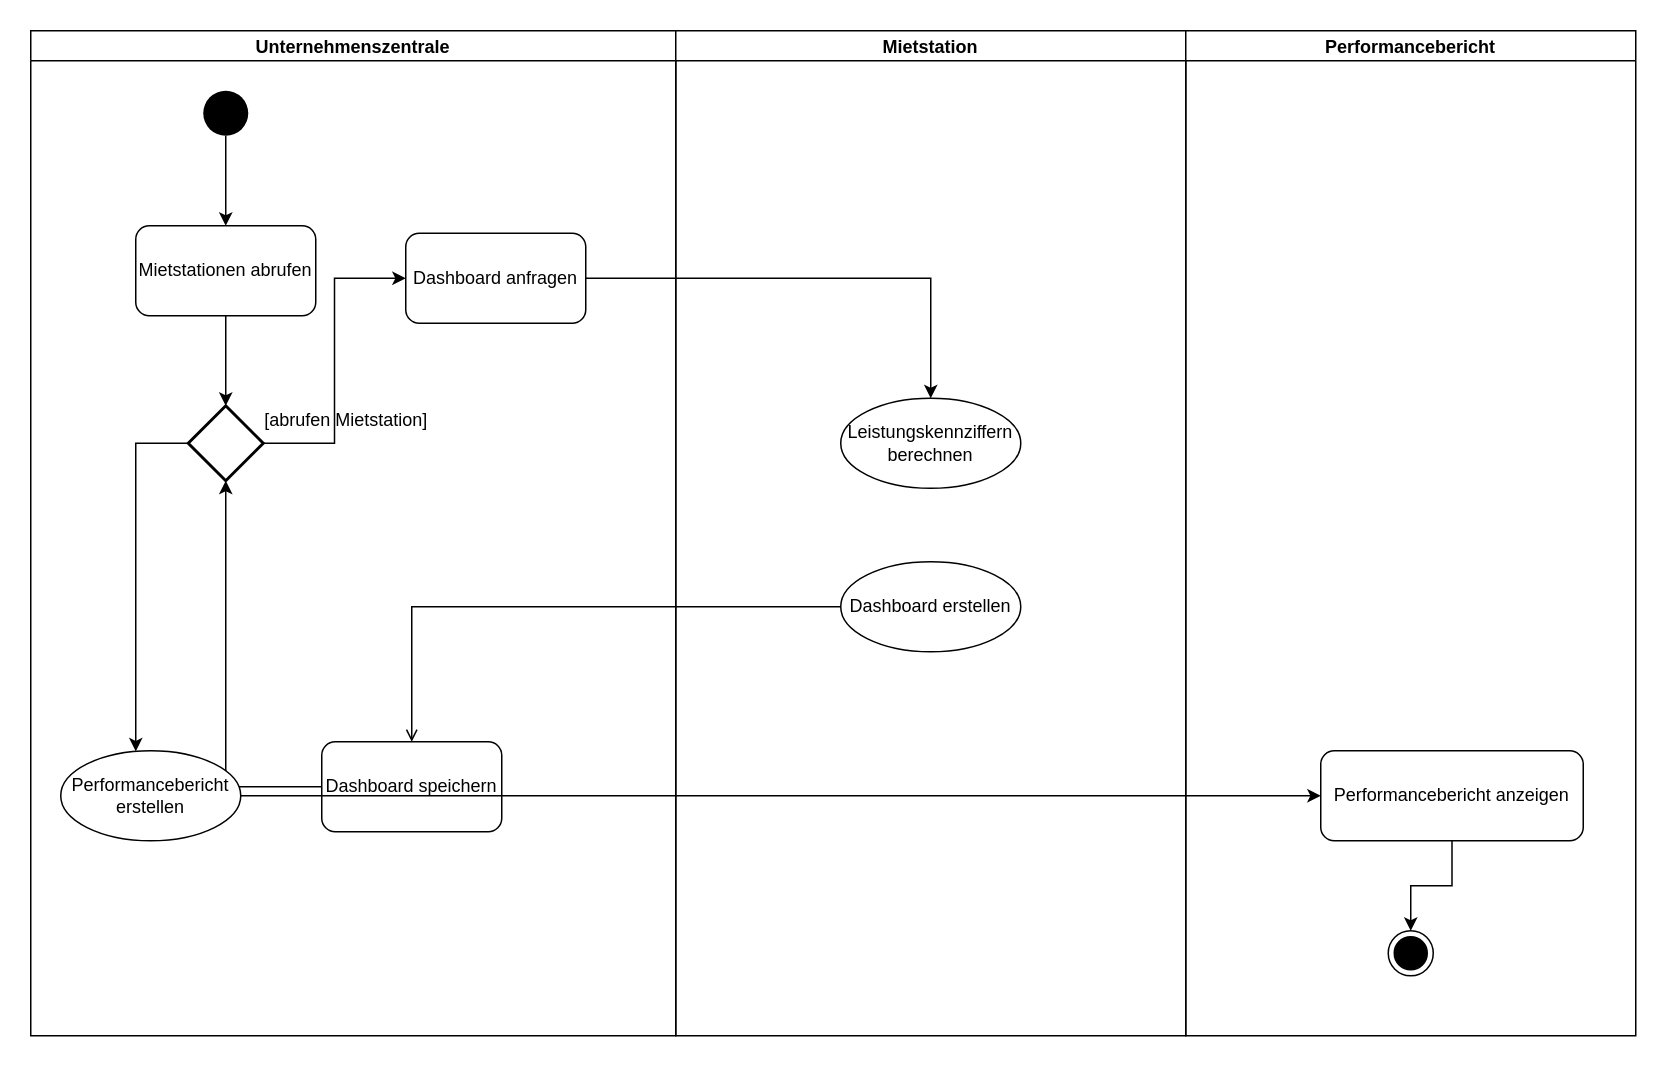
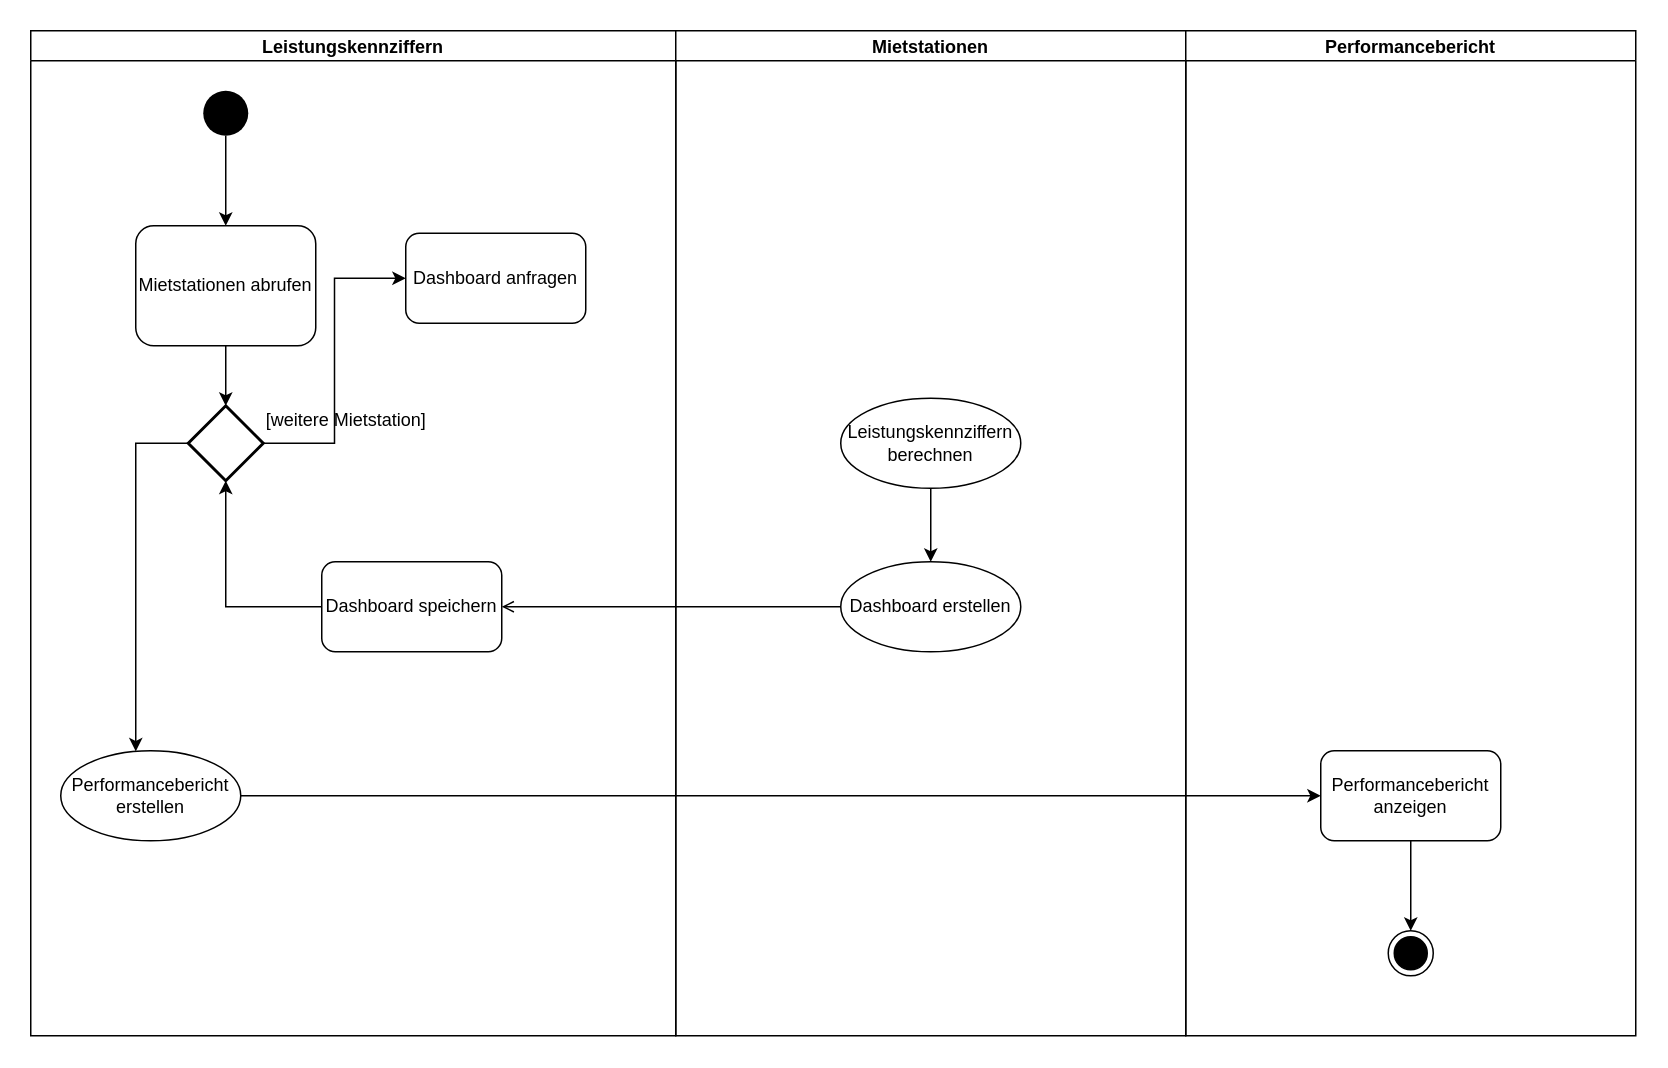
node "Unternehmenszentrale": label "Unternehmenszentrale" -> "Leistungskennziffern"
node "Mietstation": label "Mietstation" -> "Mietstationen"
node "Mietstationen abrufen": size 180x90 -> 180x120
edge "Dashboard anfragen" -> "Leistungskennziffern berechnen": removed
node "[abrufen Mietstation]": label "[abrufen Mietstation]" -> "[weitere Mietstation]"
edge "Leistungskennziffern berechnen" -> "Dashboard erstellen": added
node "Dashboard speichern": moved (412, 787) -> (412, 607)
node "Performancebericht anzeigen": size 263x90 -> 180x90
